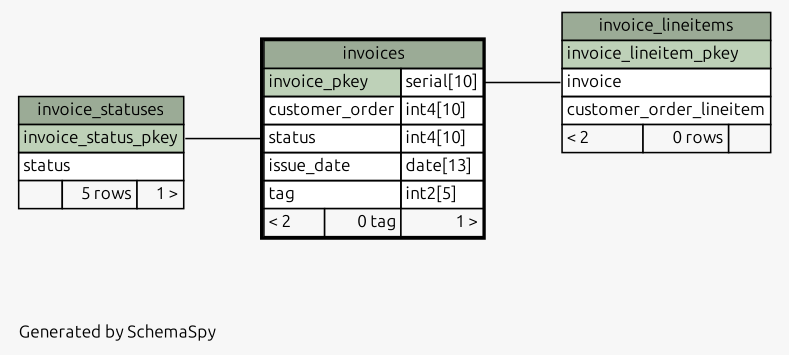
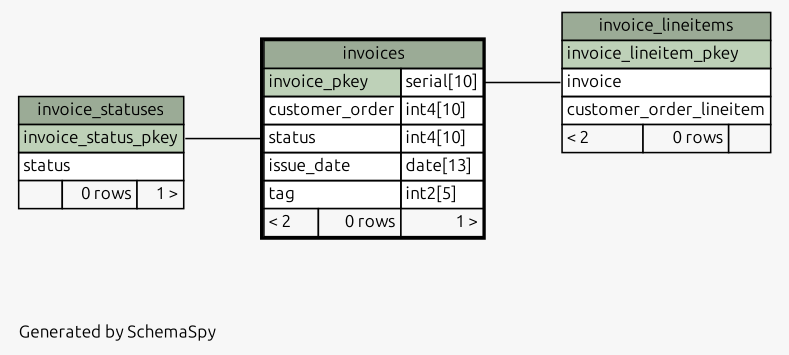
node "invoice_statuses": text "5 rows" -> "0 rows"
node "invoices": text "0 tag" -> "0 rows"
